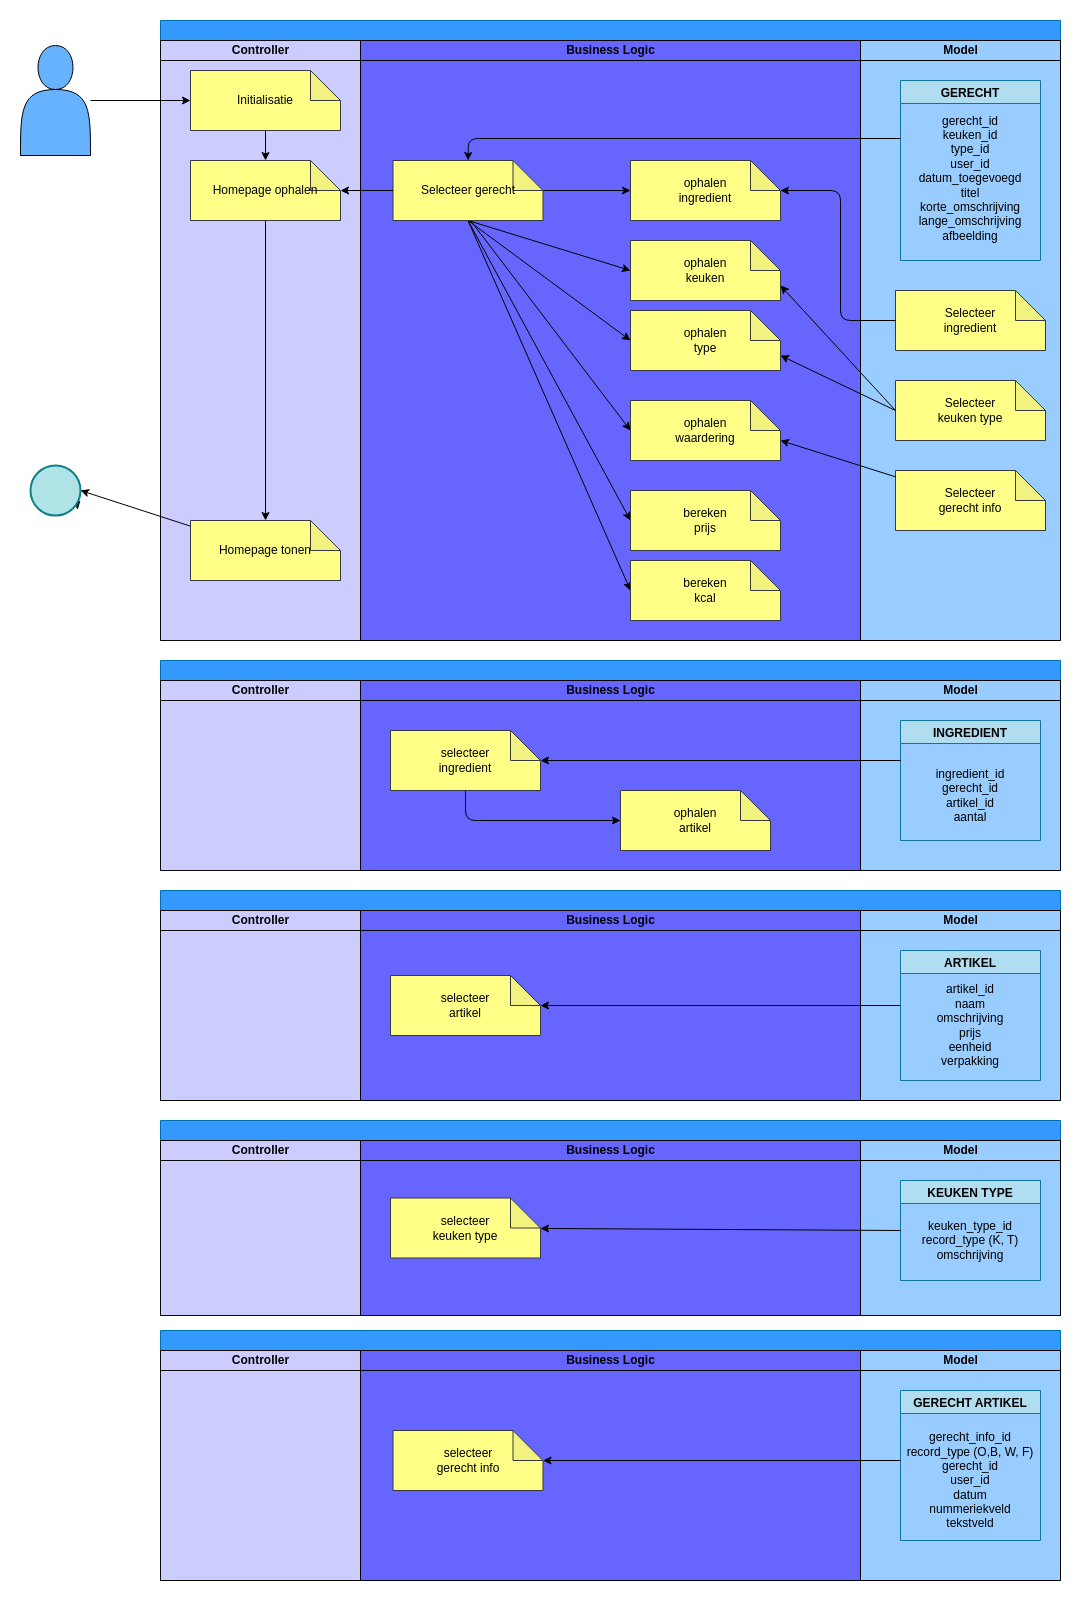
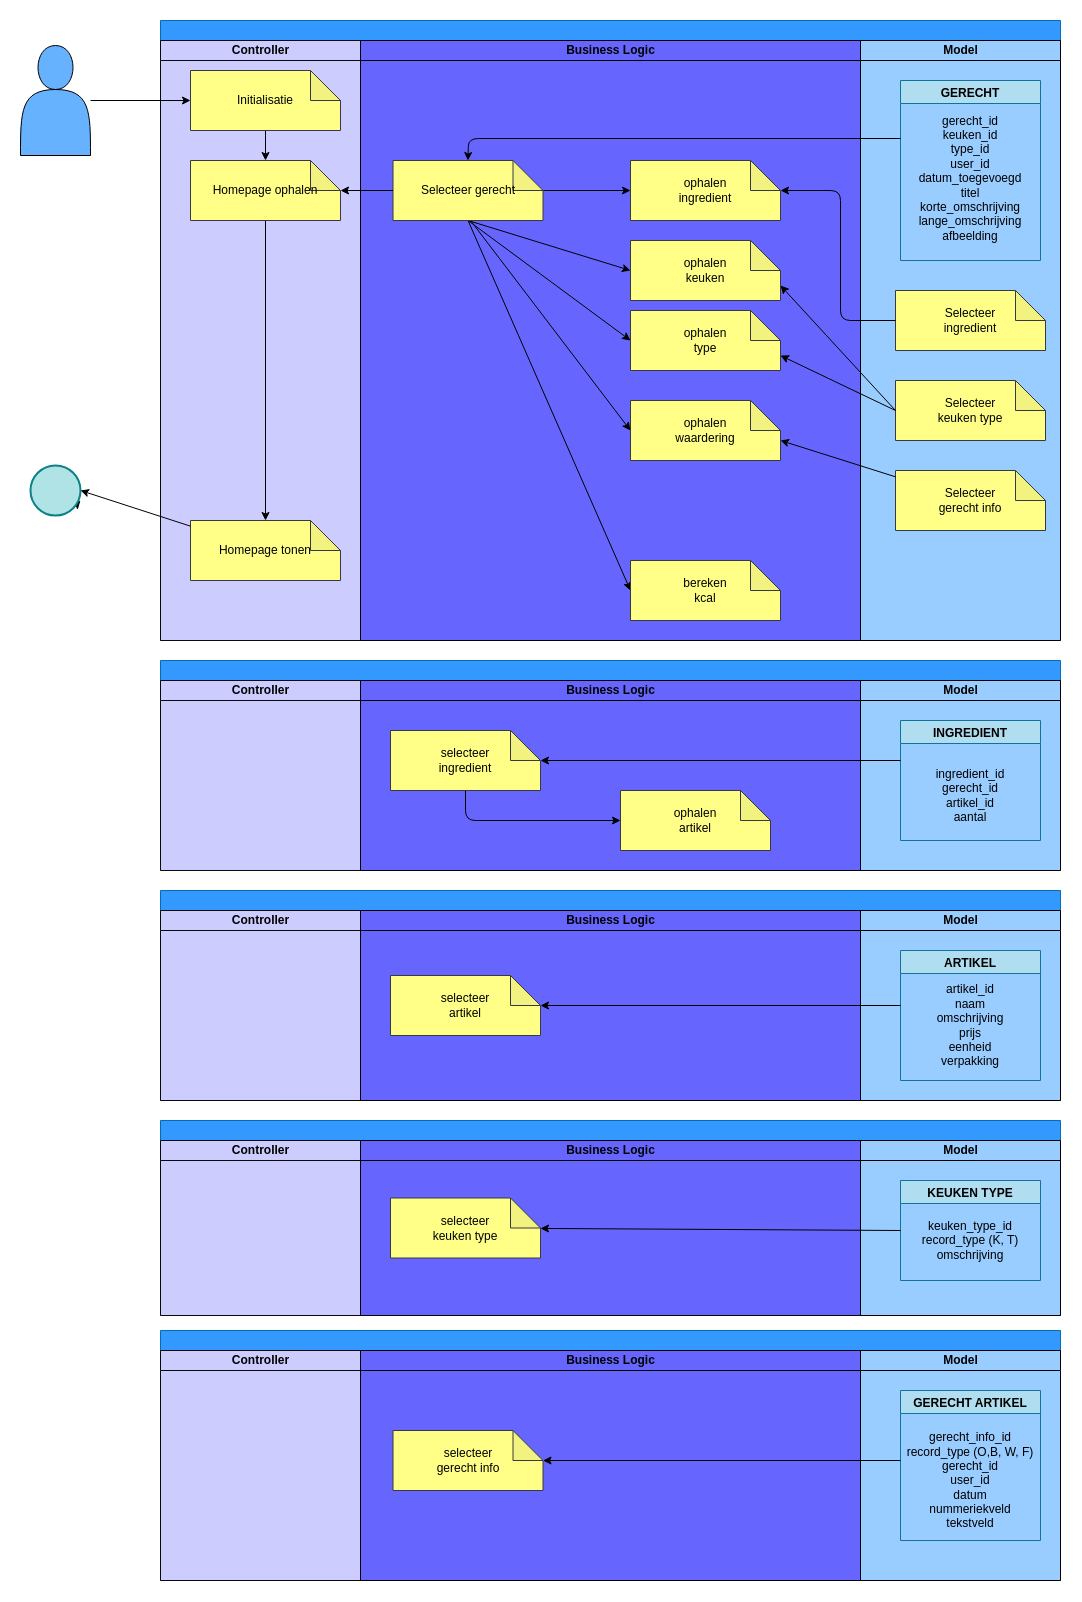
edge "Selecteer gerecht" -> "bereken prijs": removed
node "bereken prijs": removed
